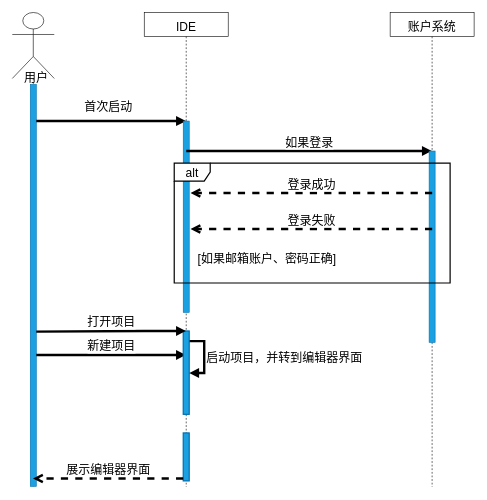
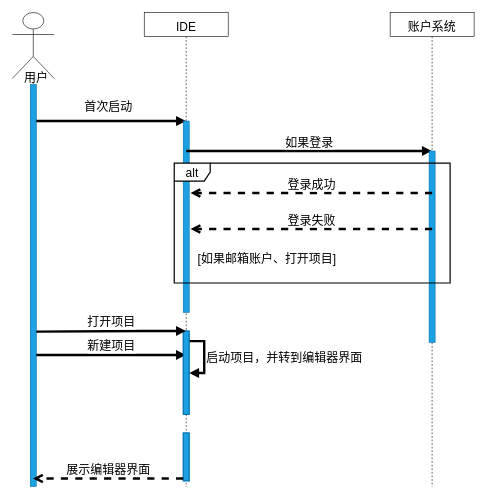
node "[如果邮箱账户、密码正确]": label "[如果邮箱账户、密码正确]" -> "[如果邮箱账户、打开项目]"
